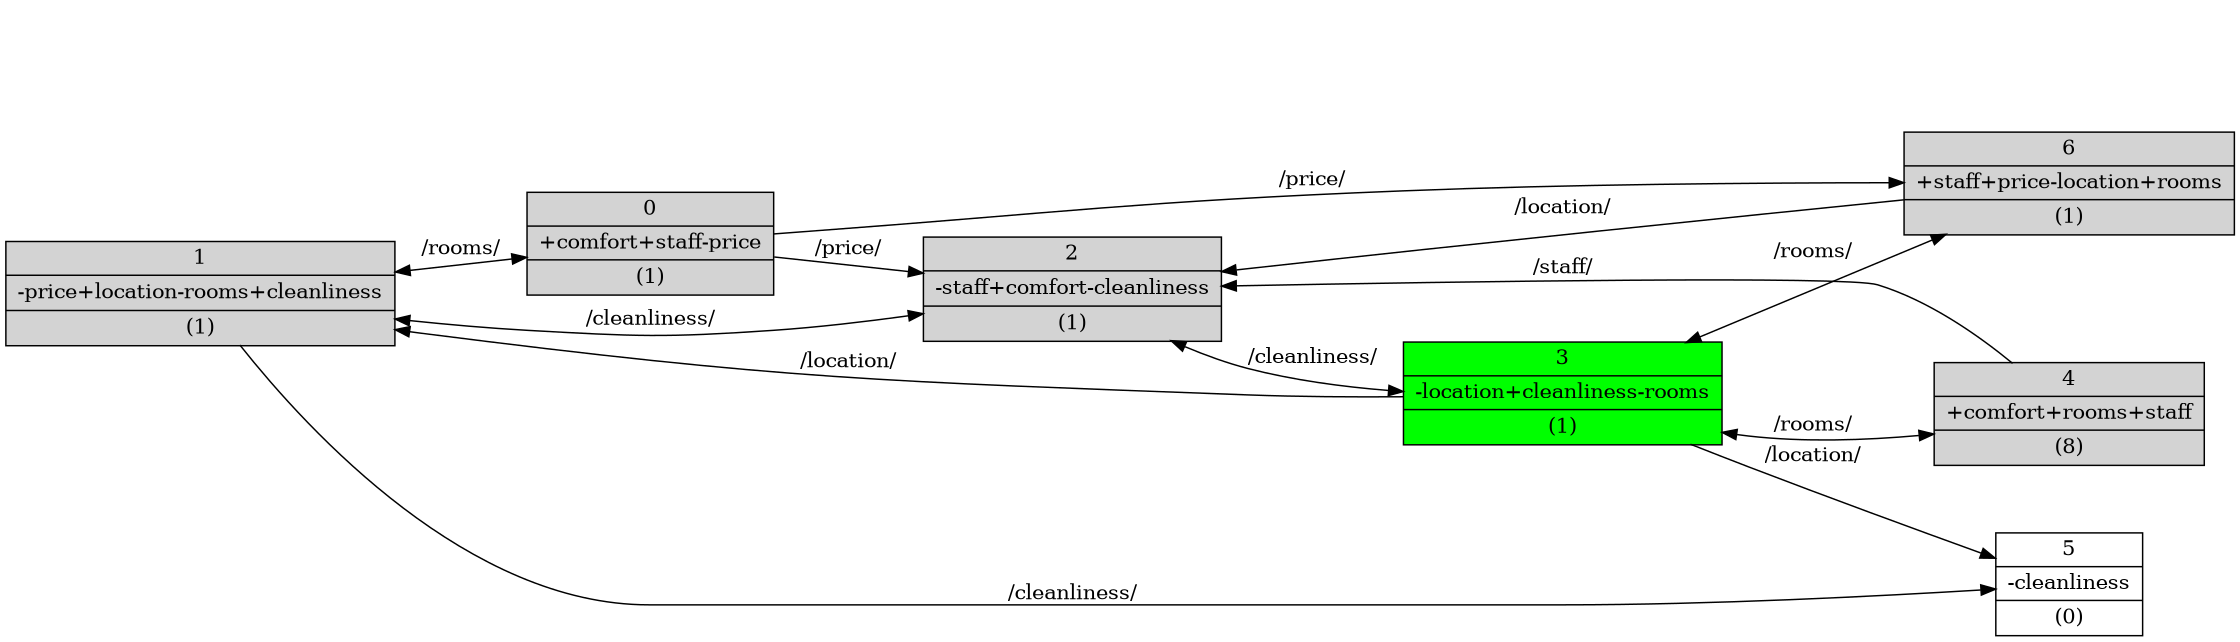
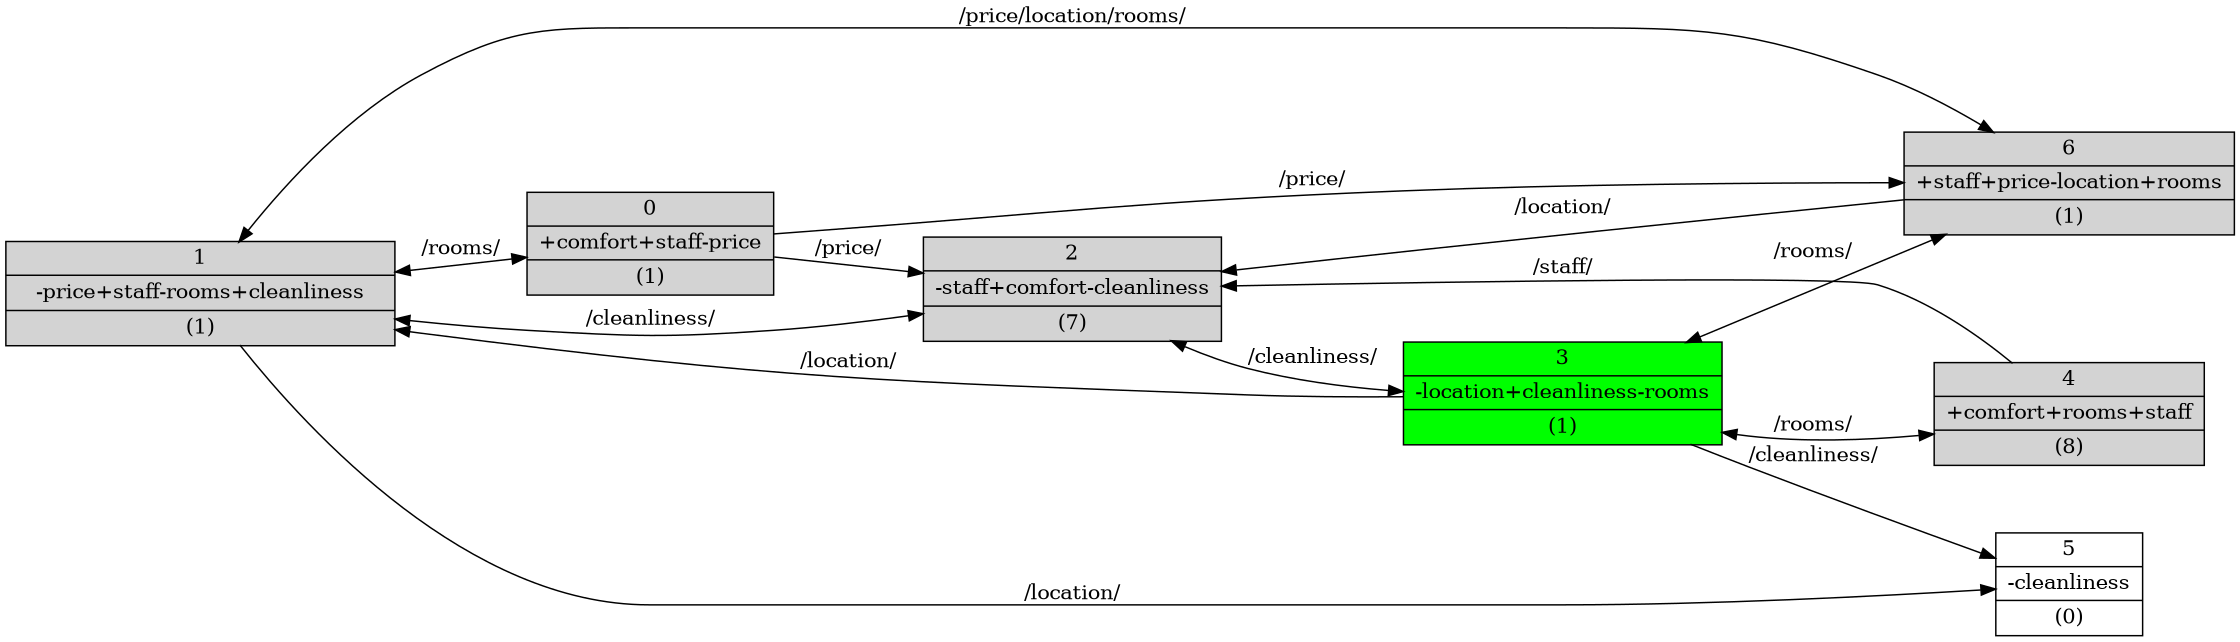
edge "6" -- "1": added, label "/price/location/rooms/"
node "1": text "-price+location-rooms+cleanliness" -> "-price+staff-rooms+cleanliness"
node "2": text "(1)" -> "(7)"
edge "3" -> "5": label "/location/" -> "/cleanliness/"
edge "1" -> "5": label "/cleanliness/" -> "/location/"
